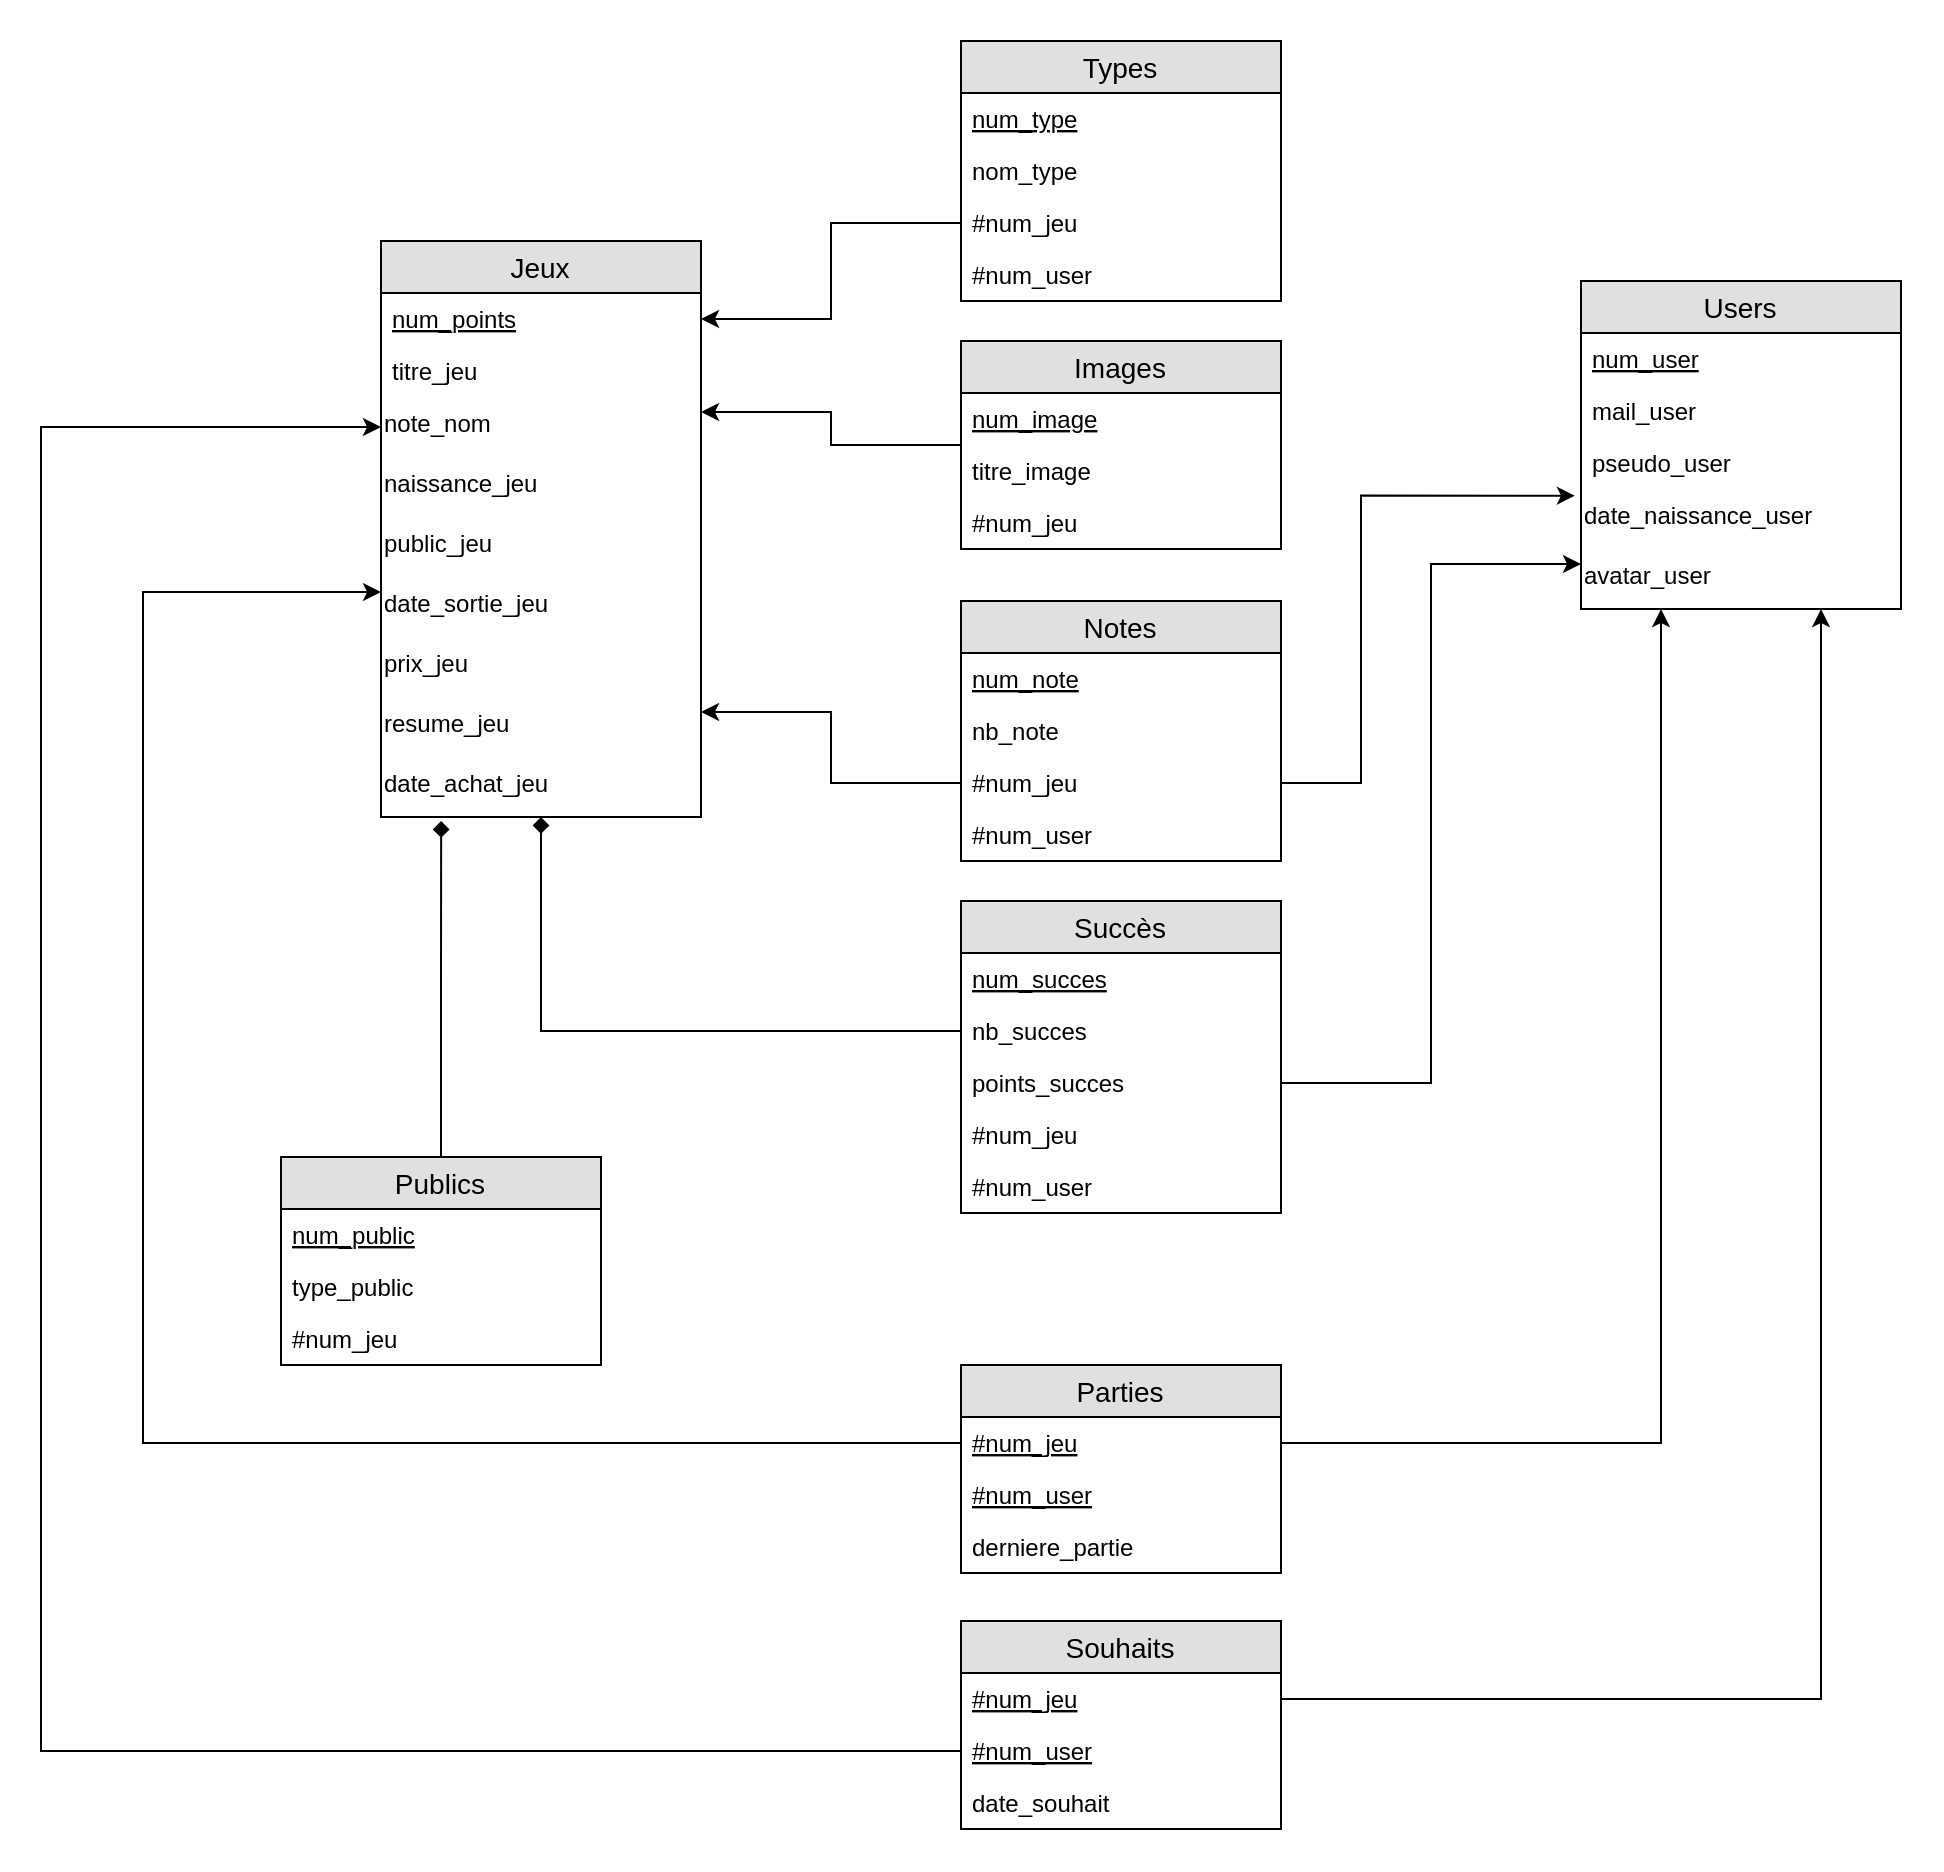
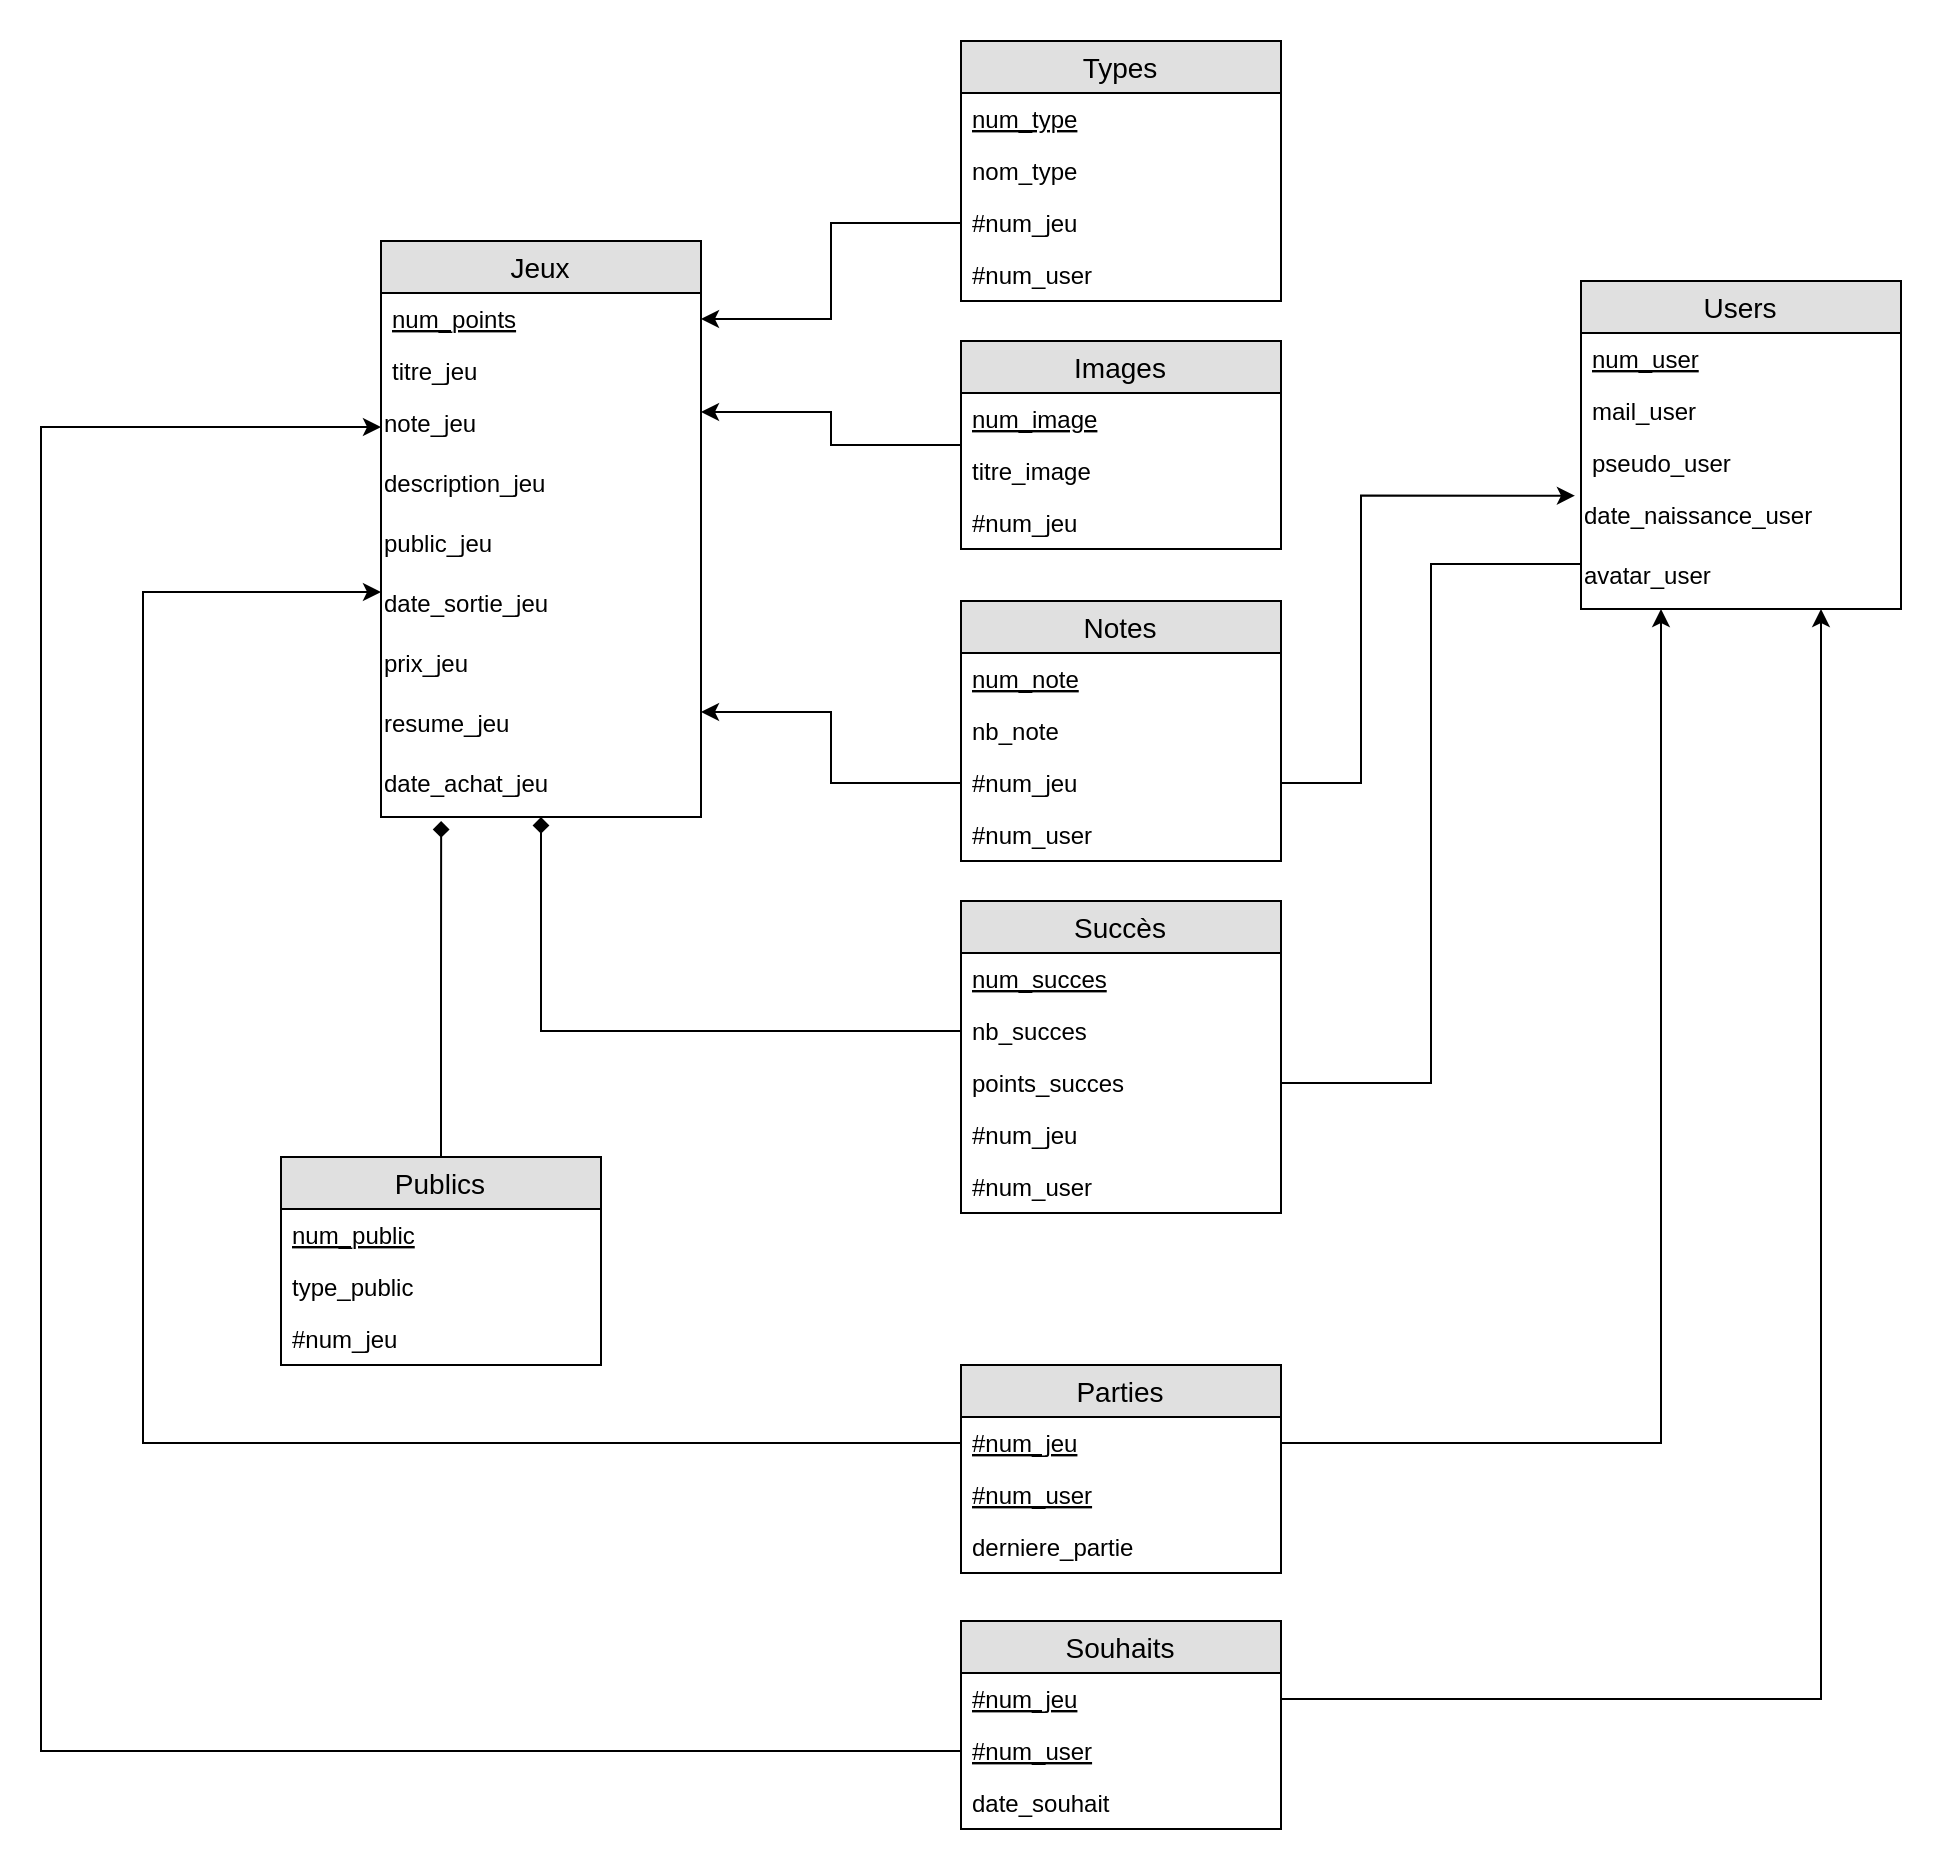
node "note_nom": label "note_nom" -> "note_jeu"
node "naissance_jeu": label "naissance_jeu" -> "description_jeu"
edge "points_succes" -> "avatar_user": arrowhead classic -> none
